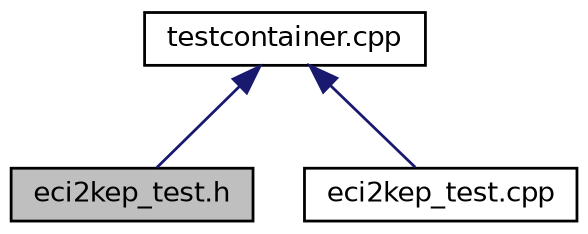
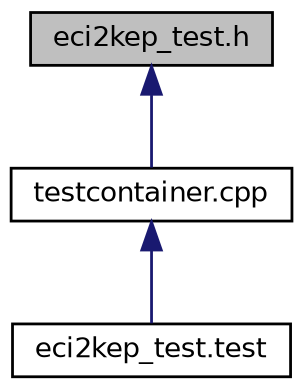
edge "eci2kep_test.h" -> "testcontainer.cpp": reversed
node "eci2kep_test.cpp": label "eci2kep_test.cpp" -> "eci2kep_test.test"
